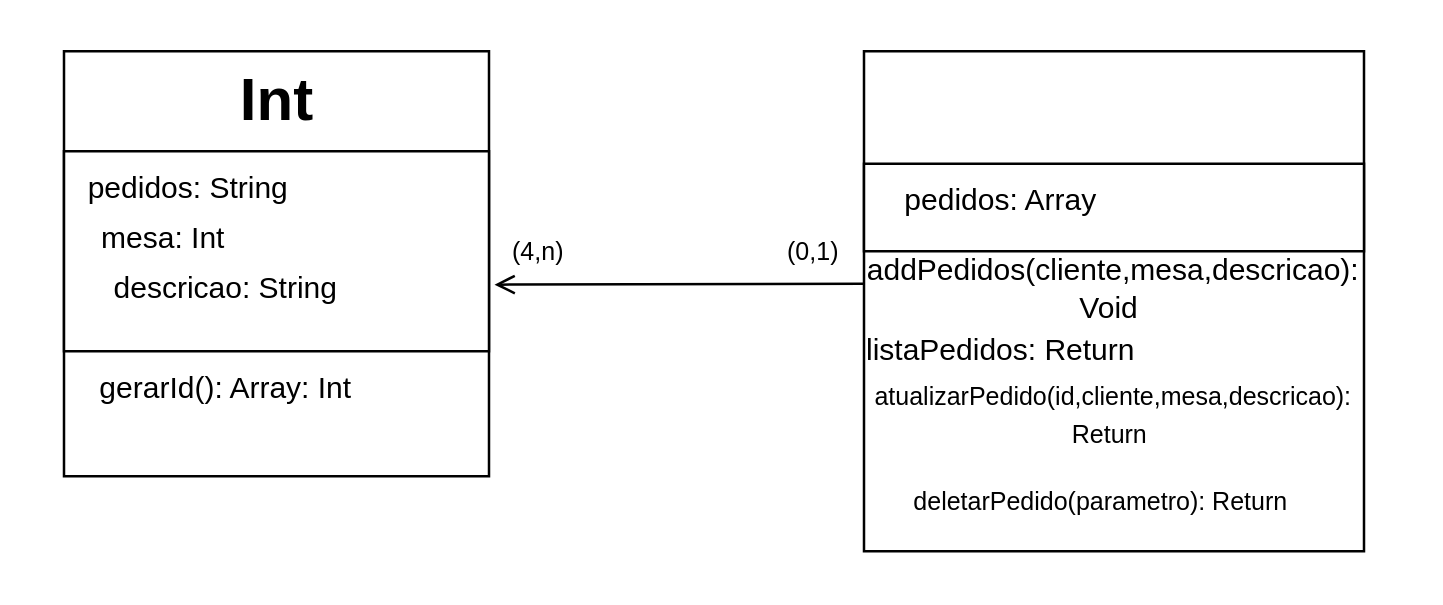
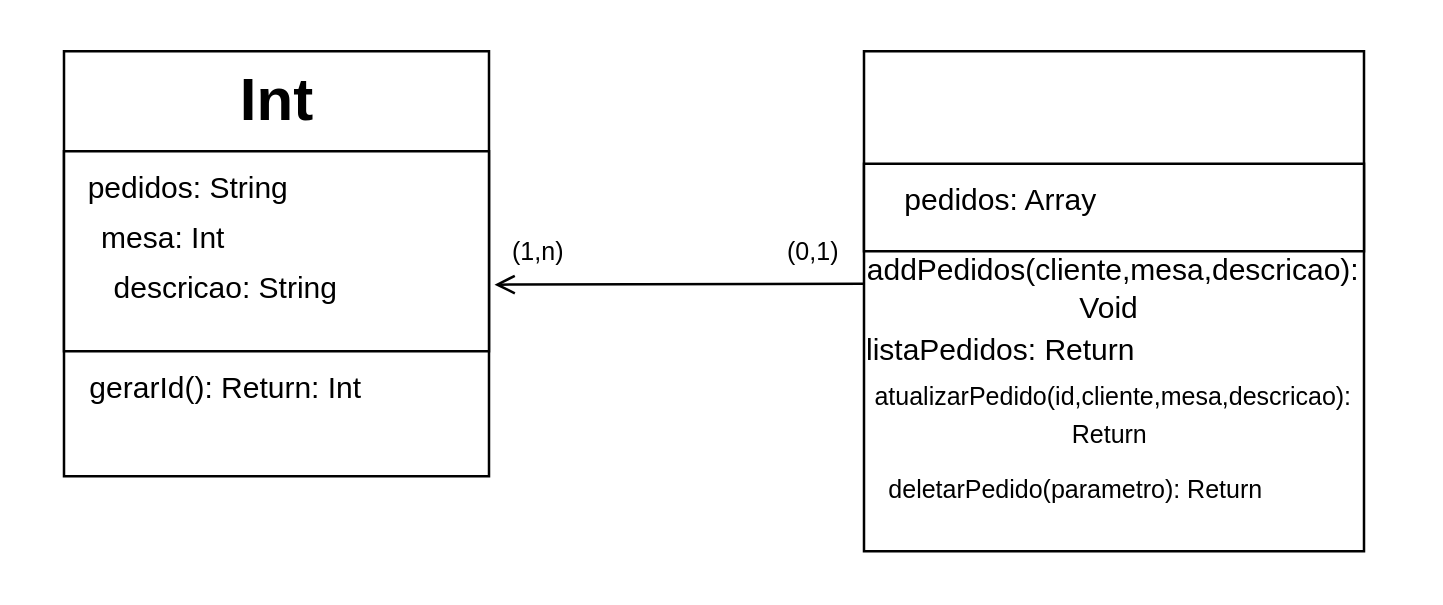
node "(4,n)": label "(4,n)" -> "(1,n)"
node "gerarId(): Array: Int": label "gerarId(): Array: Int" -> "gerarId(): Return: Int"
node "deletarPedido(parametro): Return": moved (1101, 501) -> (1076, 489)
